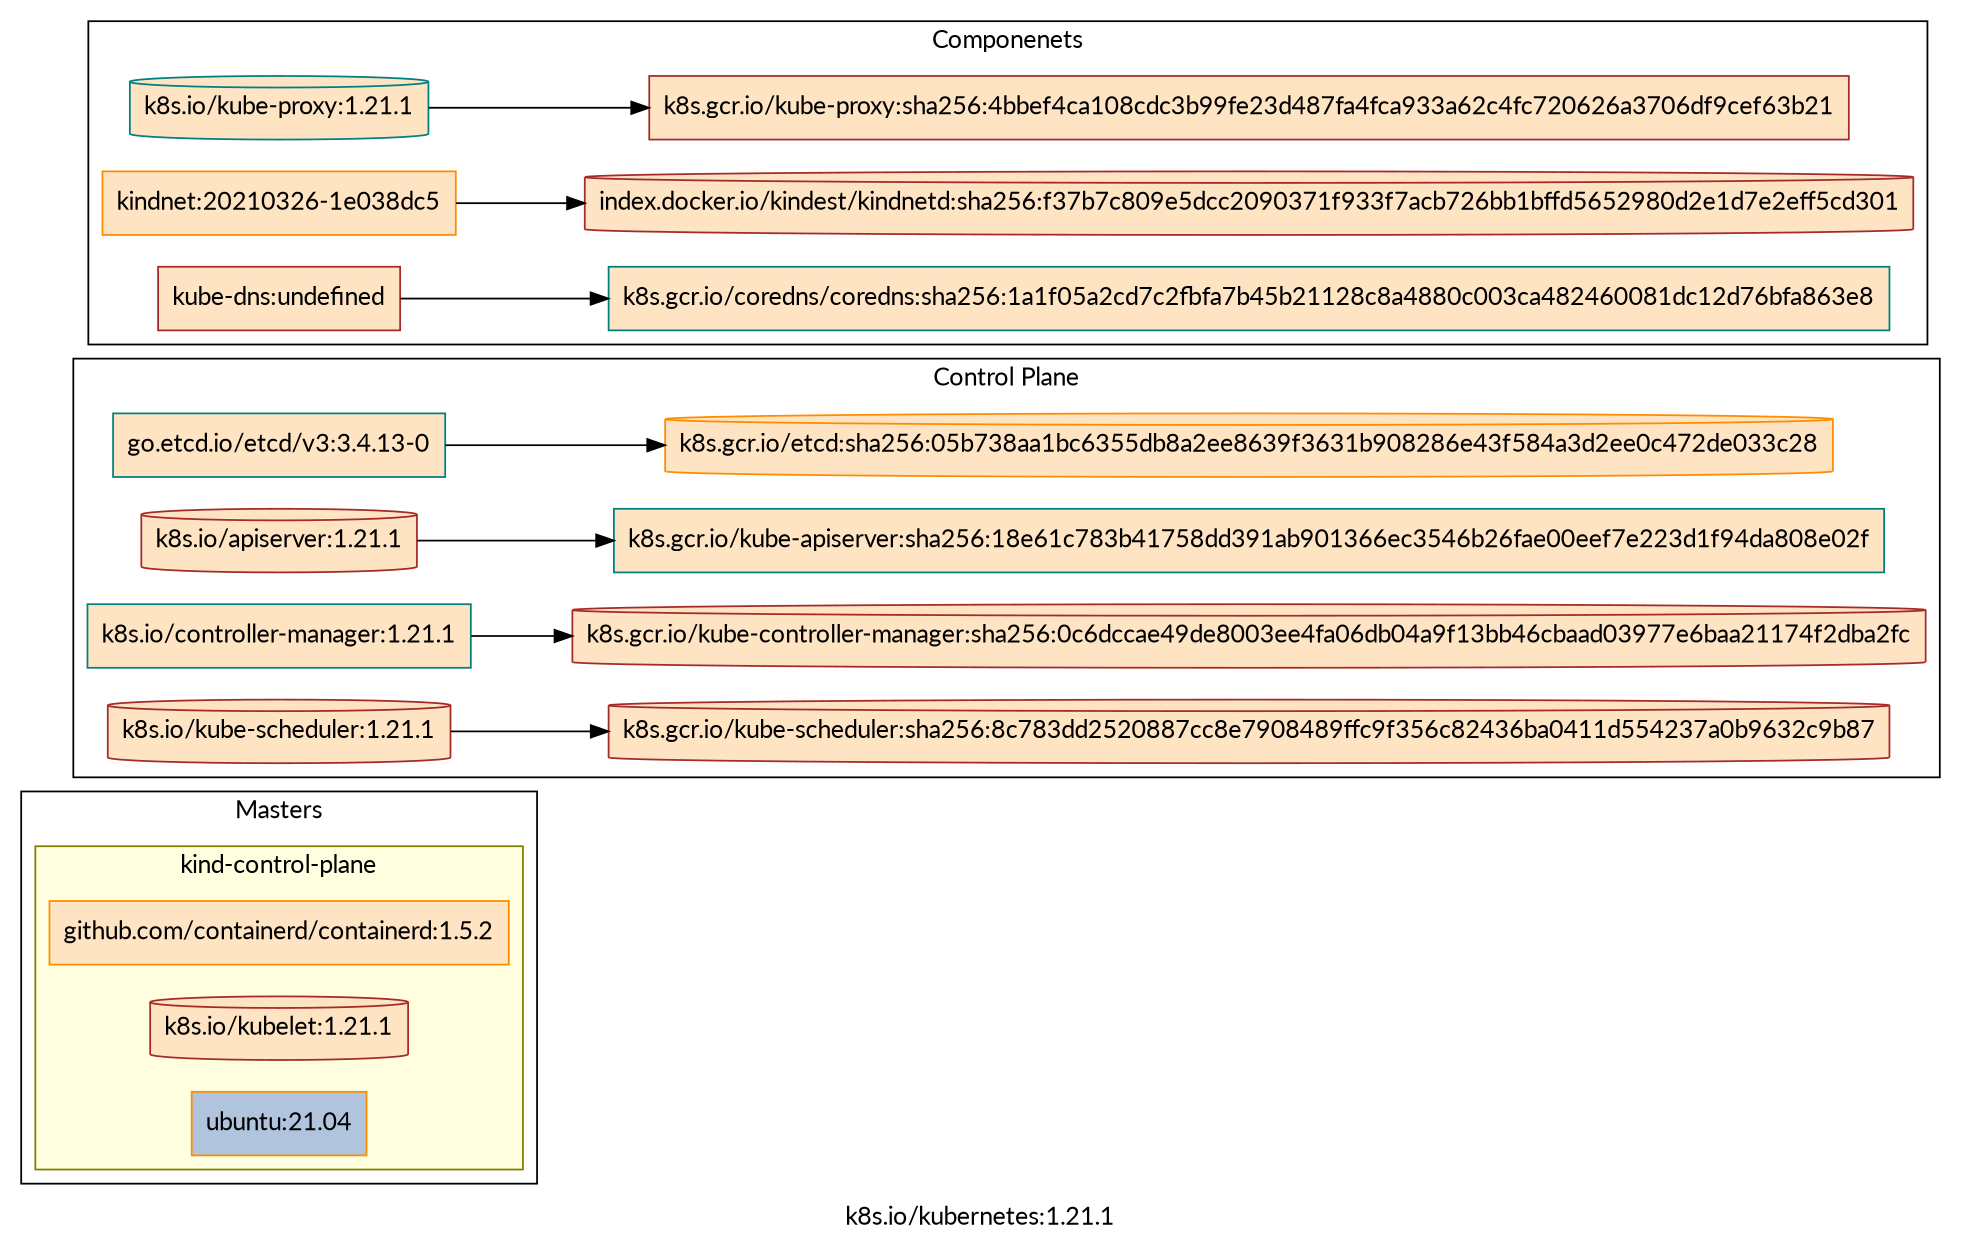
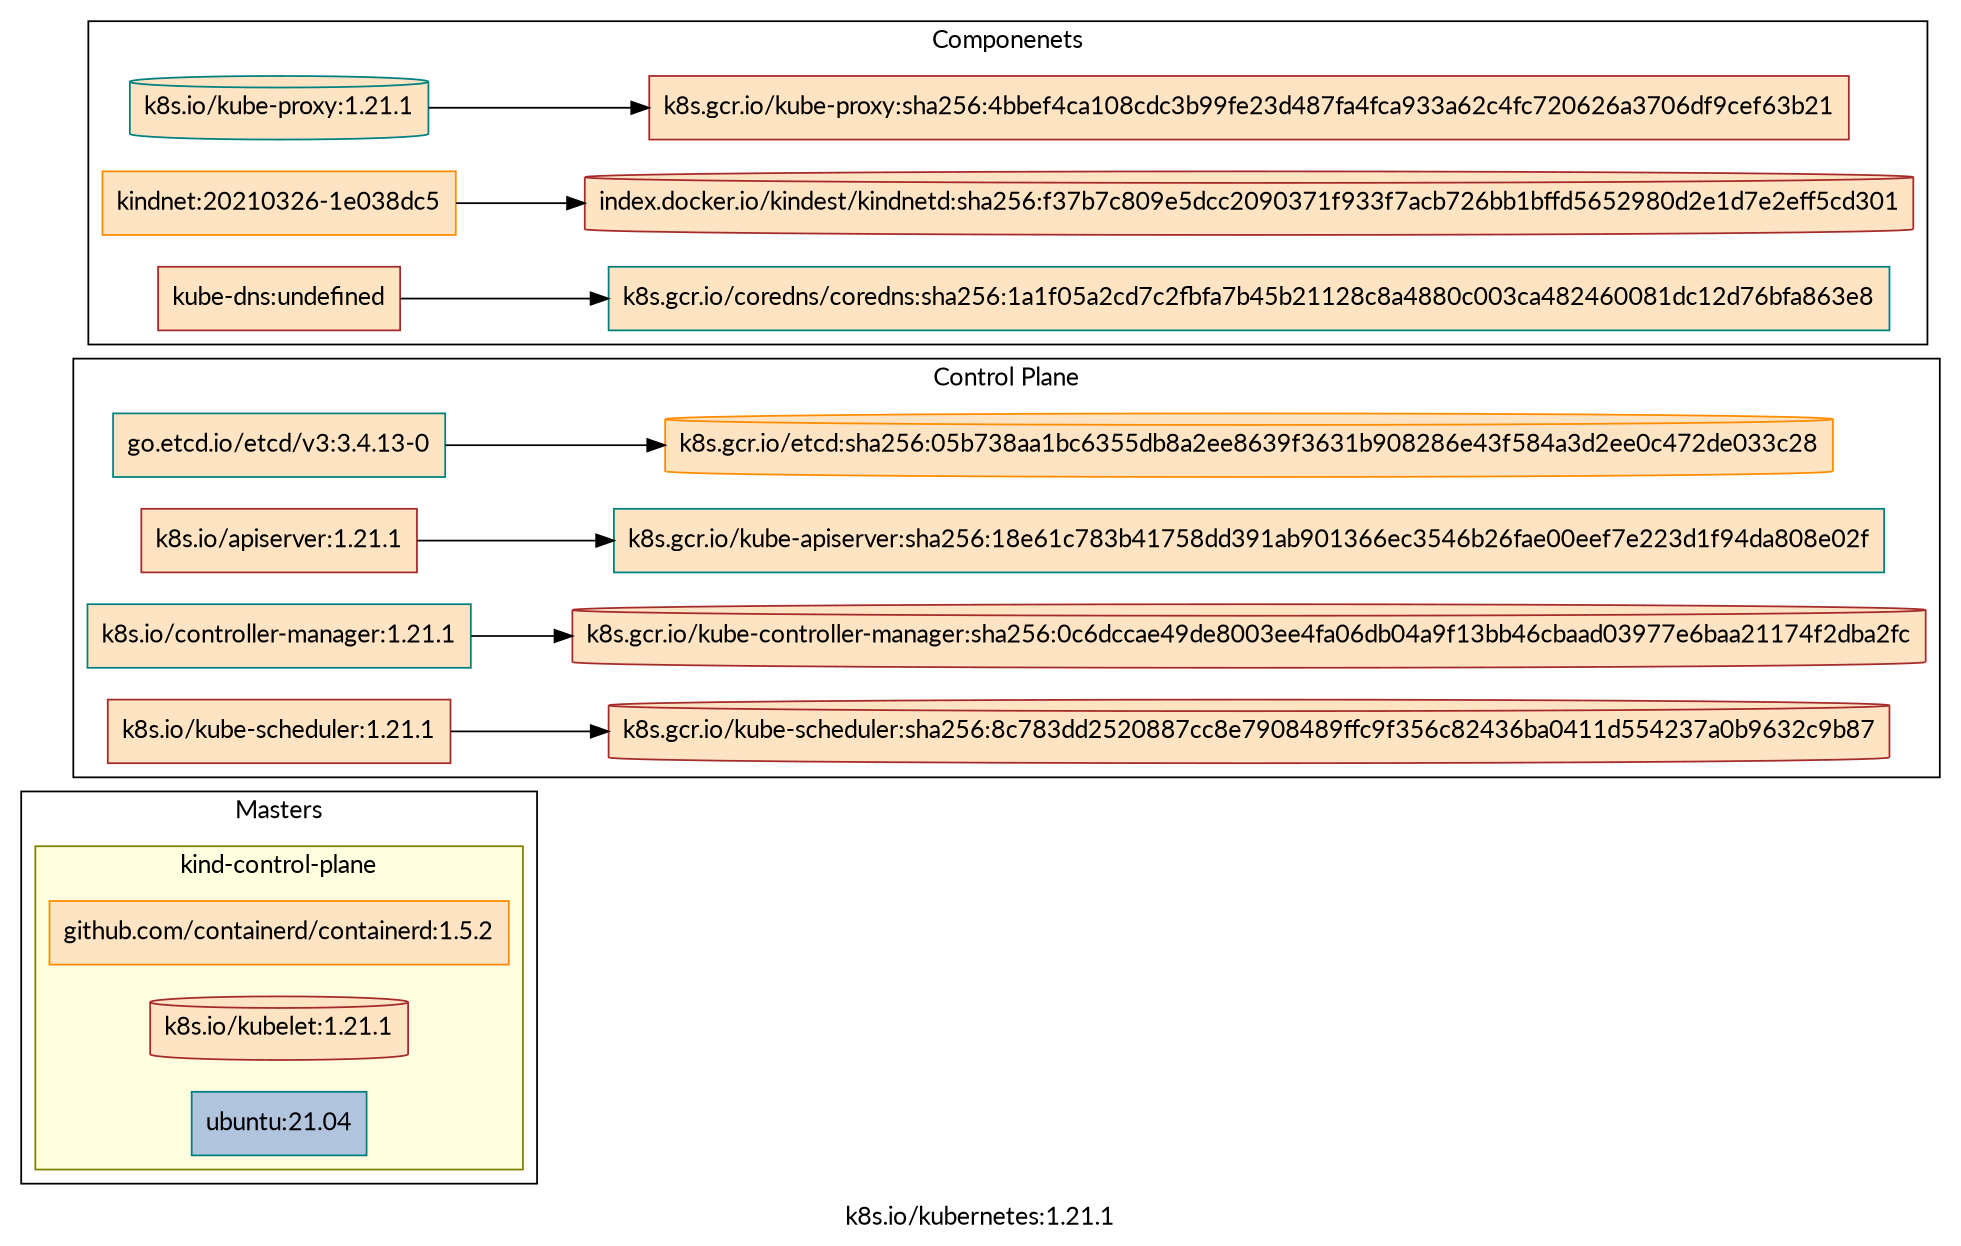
node "k8s.io/apiserver:1.21.1": shape cylinder -> box
node "k8s.io/kube-scheduler:1.21.1": shape cylinder -> box
node "ubuntu:21.04": color darkorange -> teal
